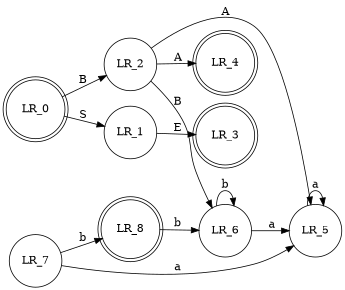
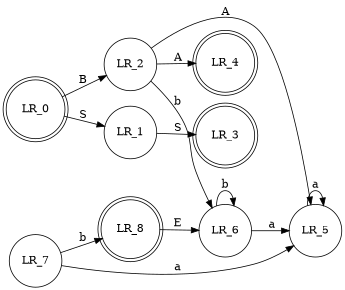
edge "LR_2" -> "LR_6": label "B" -> "b"
edge "LR_1" -> "LR_3": label "E" -> "S"
edge "LR_8" -> "LR_6": label "b" -> "E"
